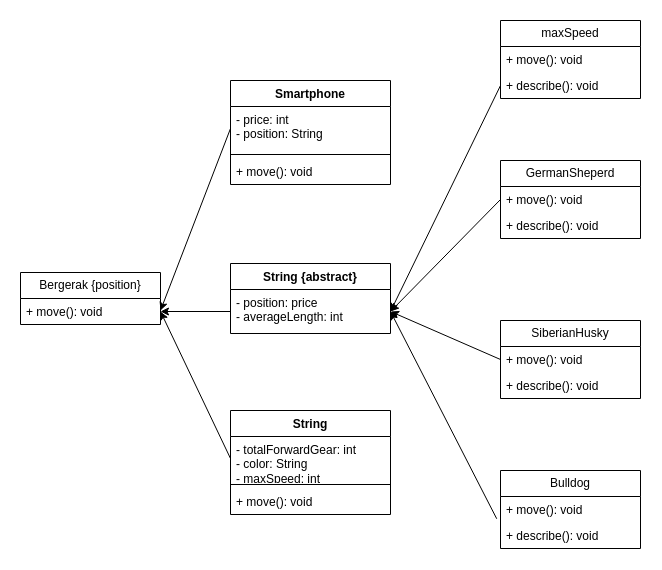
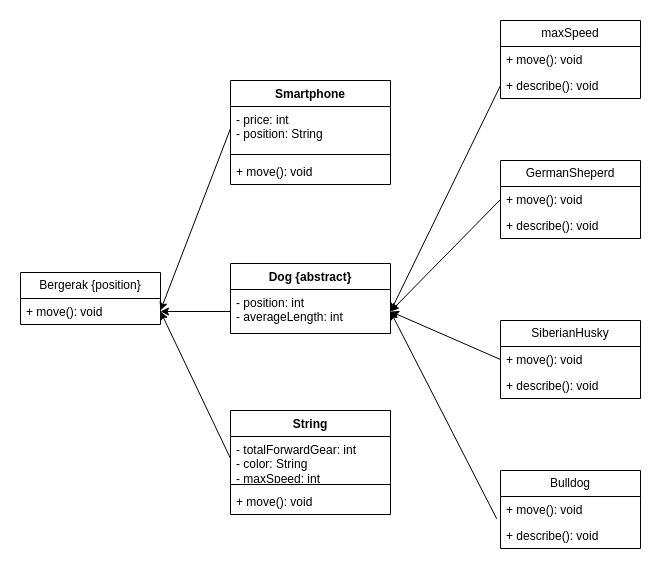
node "String {abstract}": label "String {abstract}" -> "Dog {abstract}"
node "- position: price - averageLength: int": label "- position: price - averageLength: int" -> "- position: int - averageLength: int"
